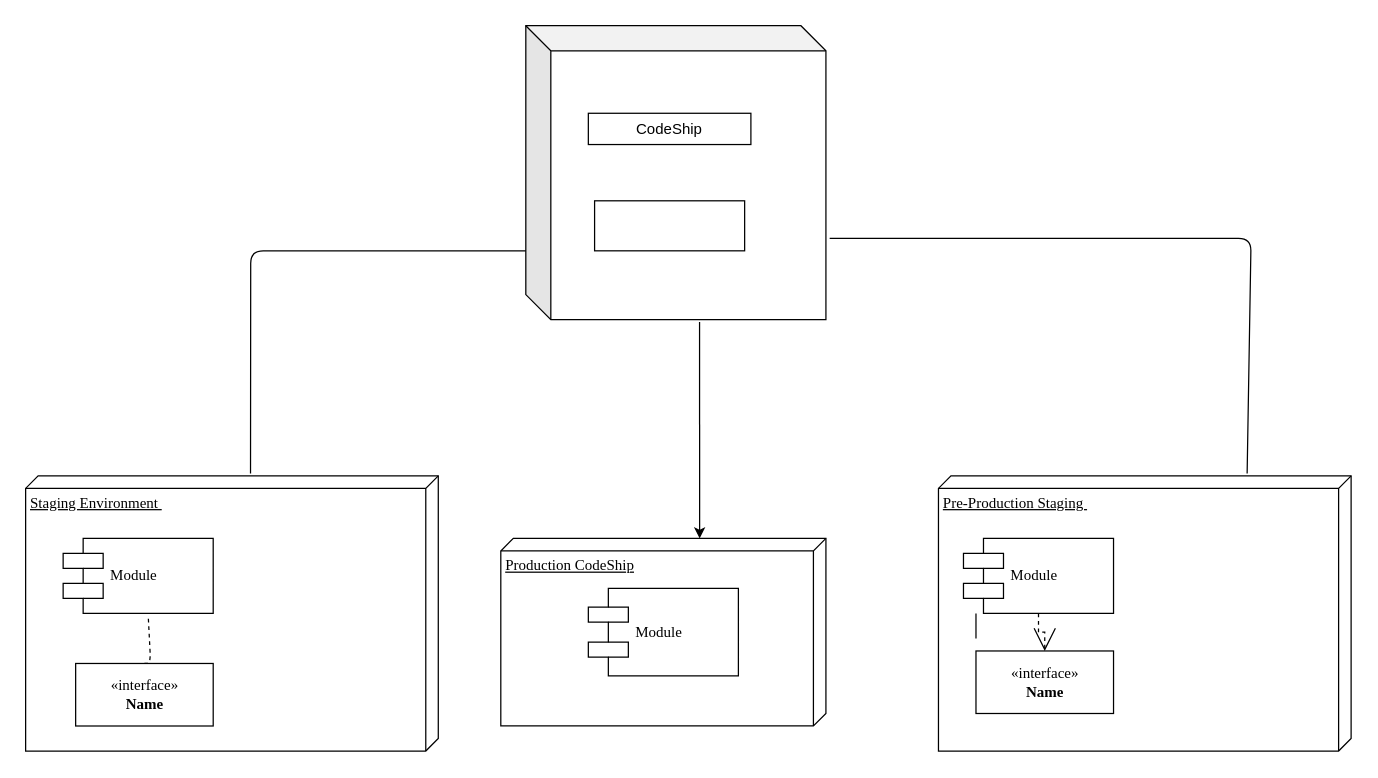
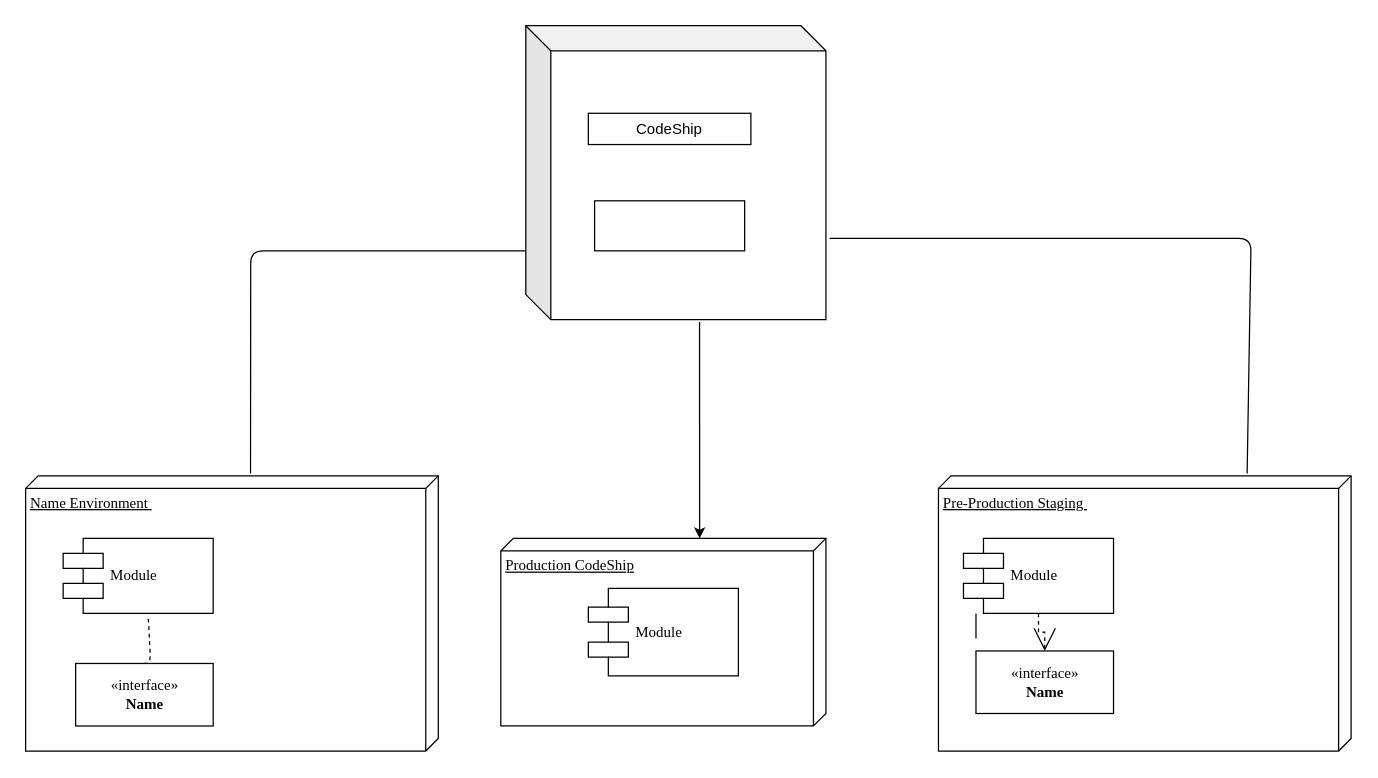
node "Staging Environment": label "Staging Environment" -> "Name Environment"
